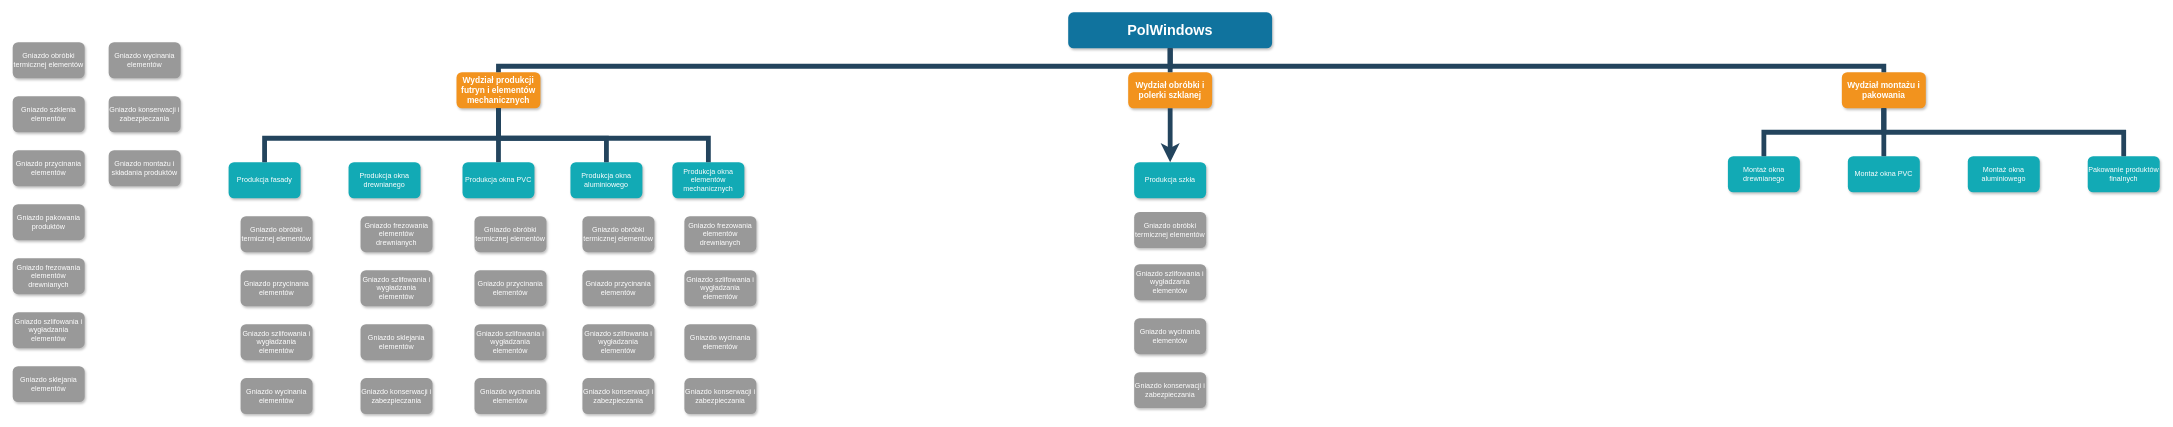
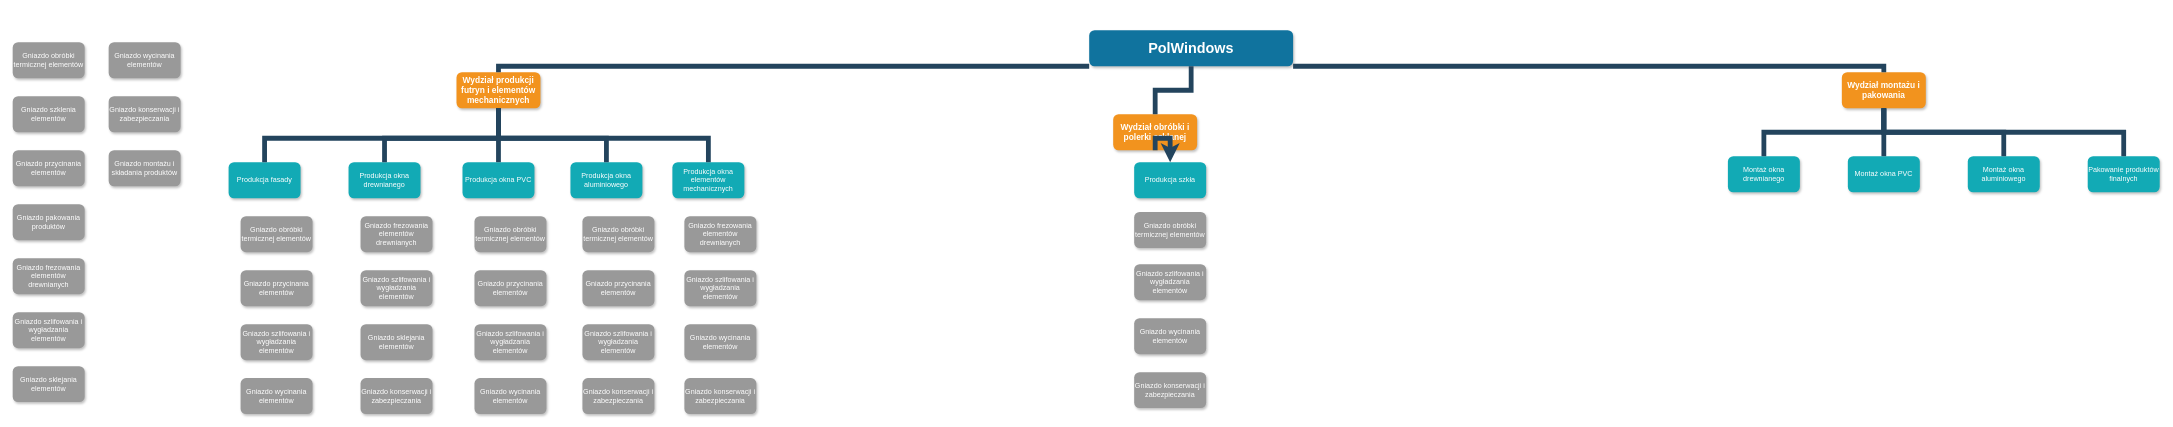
node "PolWindows": moved (1170, 30) -> (1191, 48)
node "Wydział obróbki i polerki szklanej": moved (1170, 90) -> (1155, 132)
edge "Wydział montażu i pakowania" -- "Montaż okna aluminiowego": added
edge "Wydział produkcji futryn i elementów mechanicznych" -- "Produkcja okna drewnianego": added
